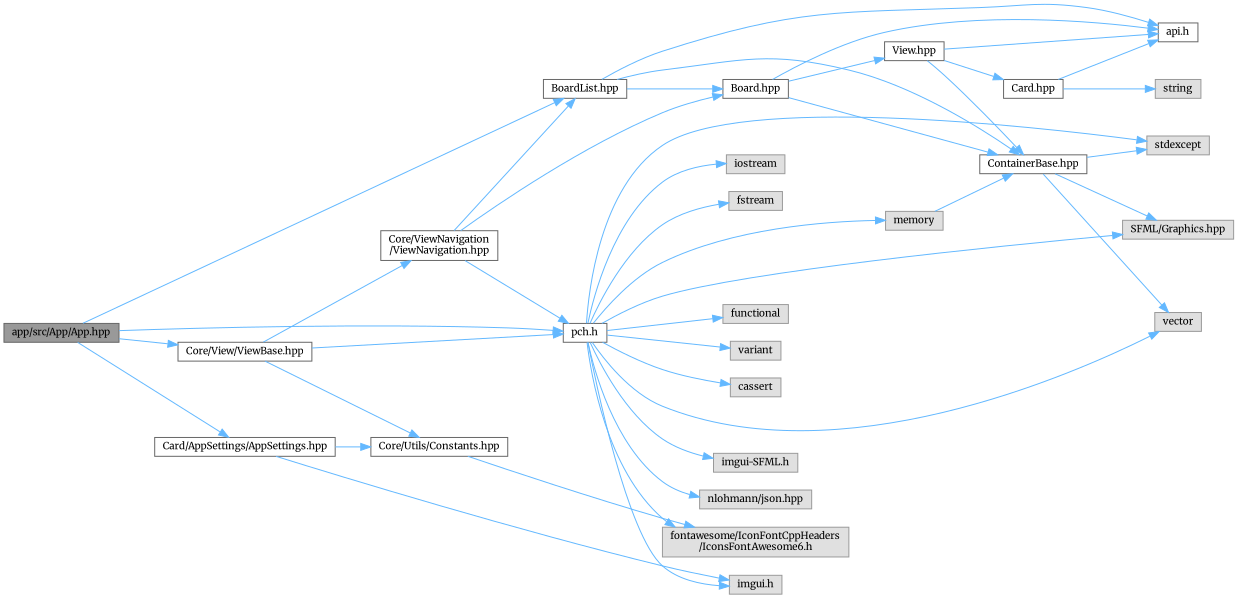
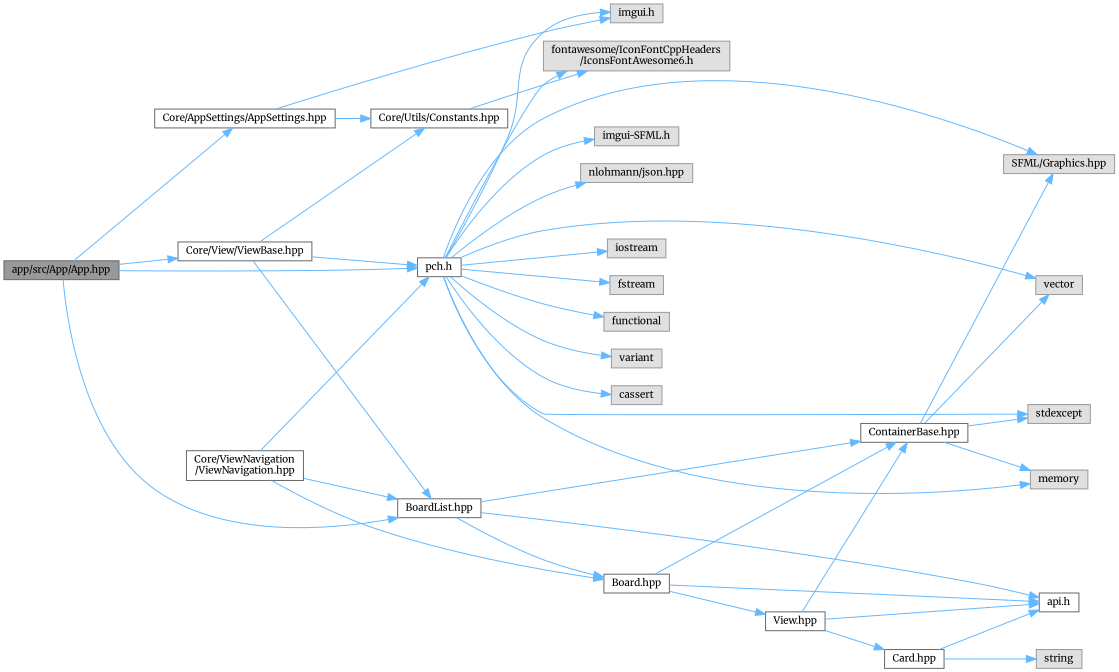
edge "memory" -> "ContainerBase.hpp": reversed
edge "Core/View/ViewBase.hpp" -> "Core/ViewNavigation /ViewNavigation.hpp": now "Core/View/ViewBase.hpp" -> "BoardList.hpp"
node "Card/AppSettings/AppSettings.hpp": label "Card/AppSettings/AppSettings.hpp" -> "Core/AppSettings/AppSettings.hpp"
